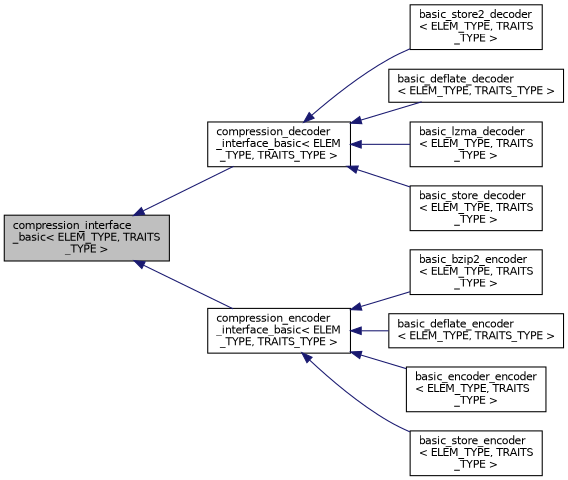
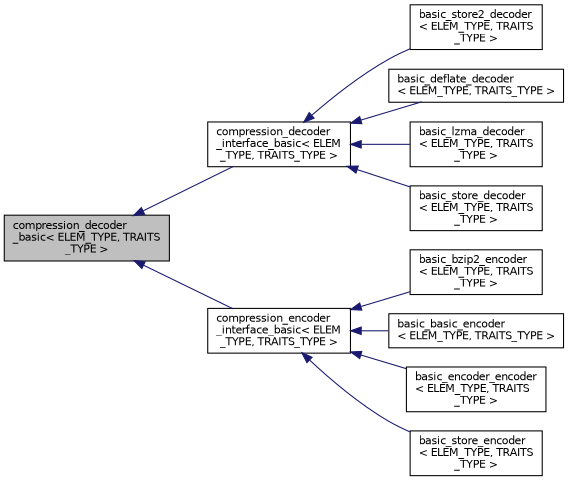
node "compression_interface _basic< ELEM_TYPE, TRAITS _TYPE >": label "compression_interface _basic< ELEM_TYPE, TRAITS _TYPE >" -> "compression_decoder _basic< ELEM_TYPE, TRAITS _TYPE >"
node "basic_deflate_encoder < ELEM_TYPE, TRAITS_TYPE >": label "basic_deflate_encoder < ELEM_TYPE, TRAITS_TYPE >" -> "basic_basic_encoder < ELEM_TYPE, TRAITS_TYPE >"
